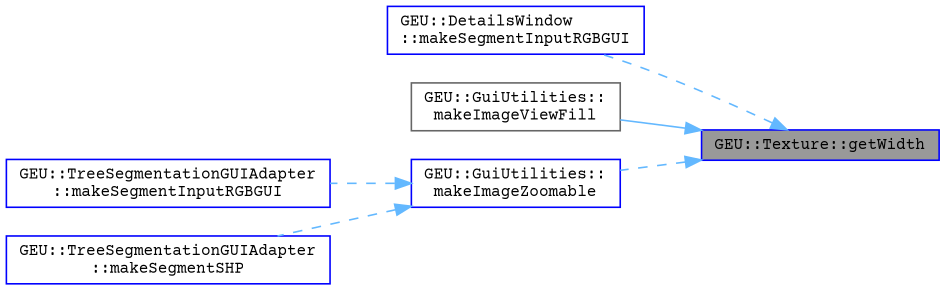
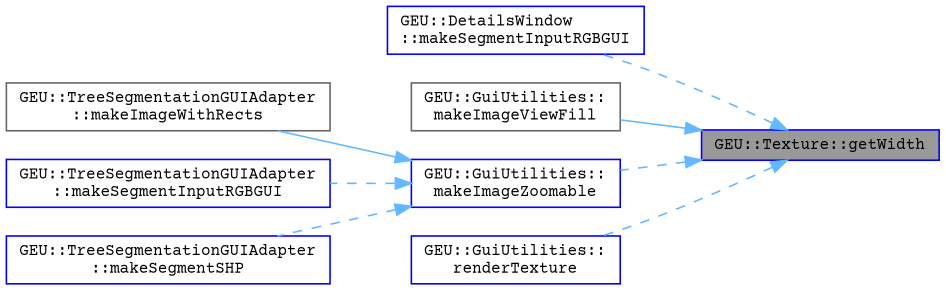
node "GEU::TreeSegmentationGUIAdapter ::makeImageWithRects": added
node "GEU::GuiUtilities:: renderTexture": added
